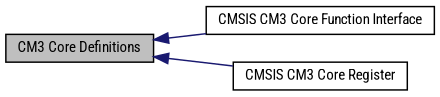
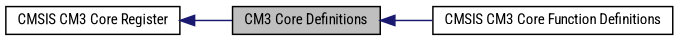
node "CMSIS CM3 Core Function Interface": label "CMSIS CM3 Core Function Interface" -> "CMSIS CM3 Core Function Definitions"
edge "CMSIS CM3 Core Register" -> "CM3 Core Definitions": reversed
